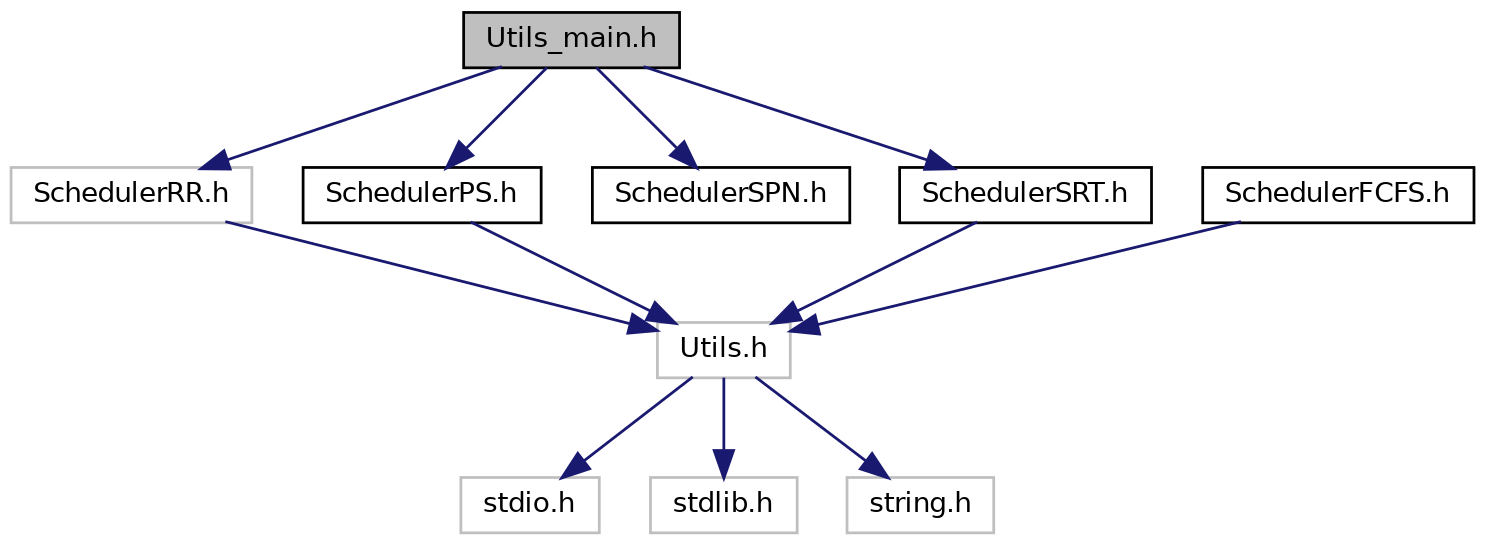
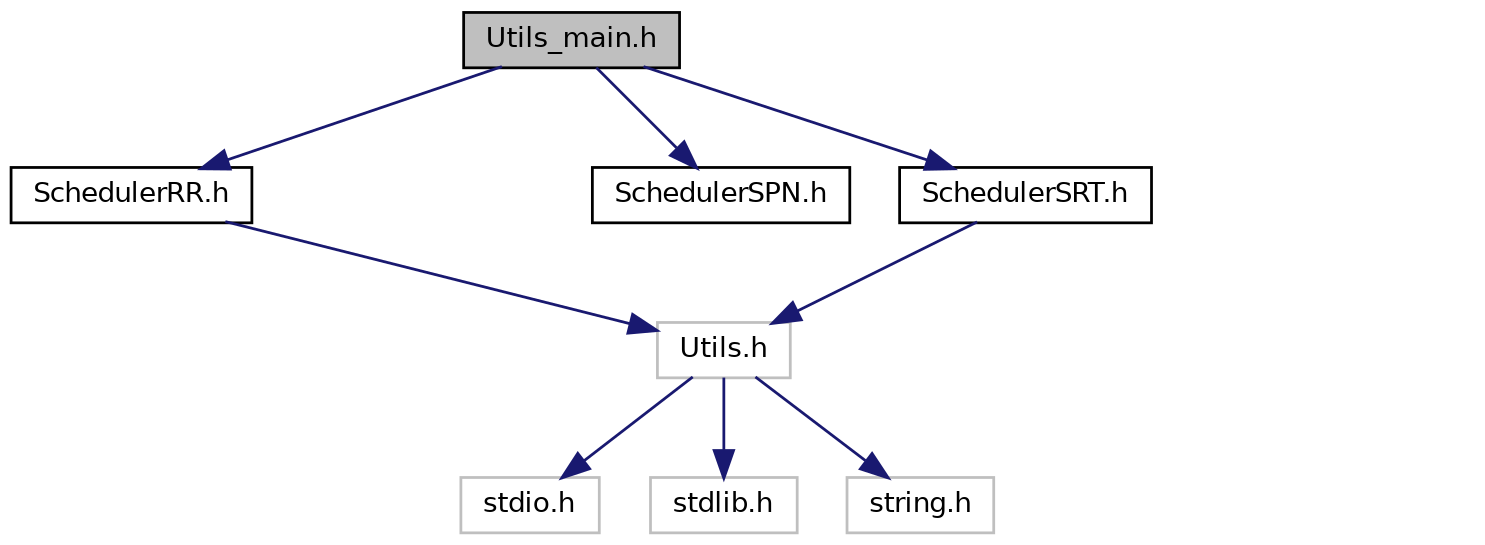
node "SchedulerRR.h": color grey75 -> black
node "SchedulerPS.h": removed
node "SchedulerFCFS.h": removed
